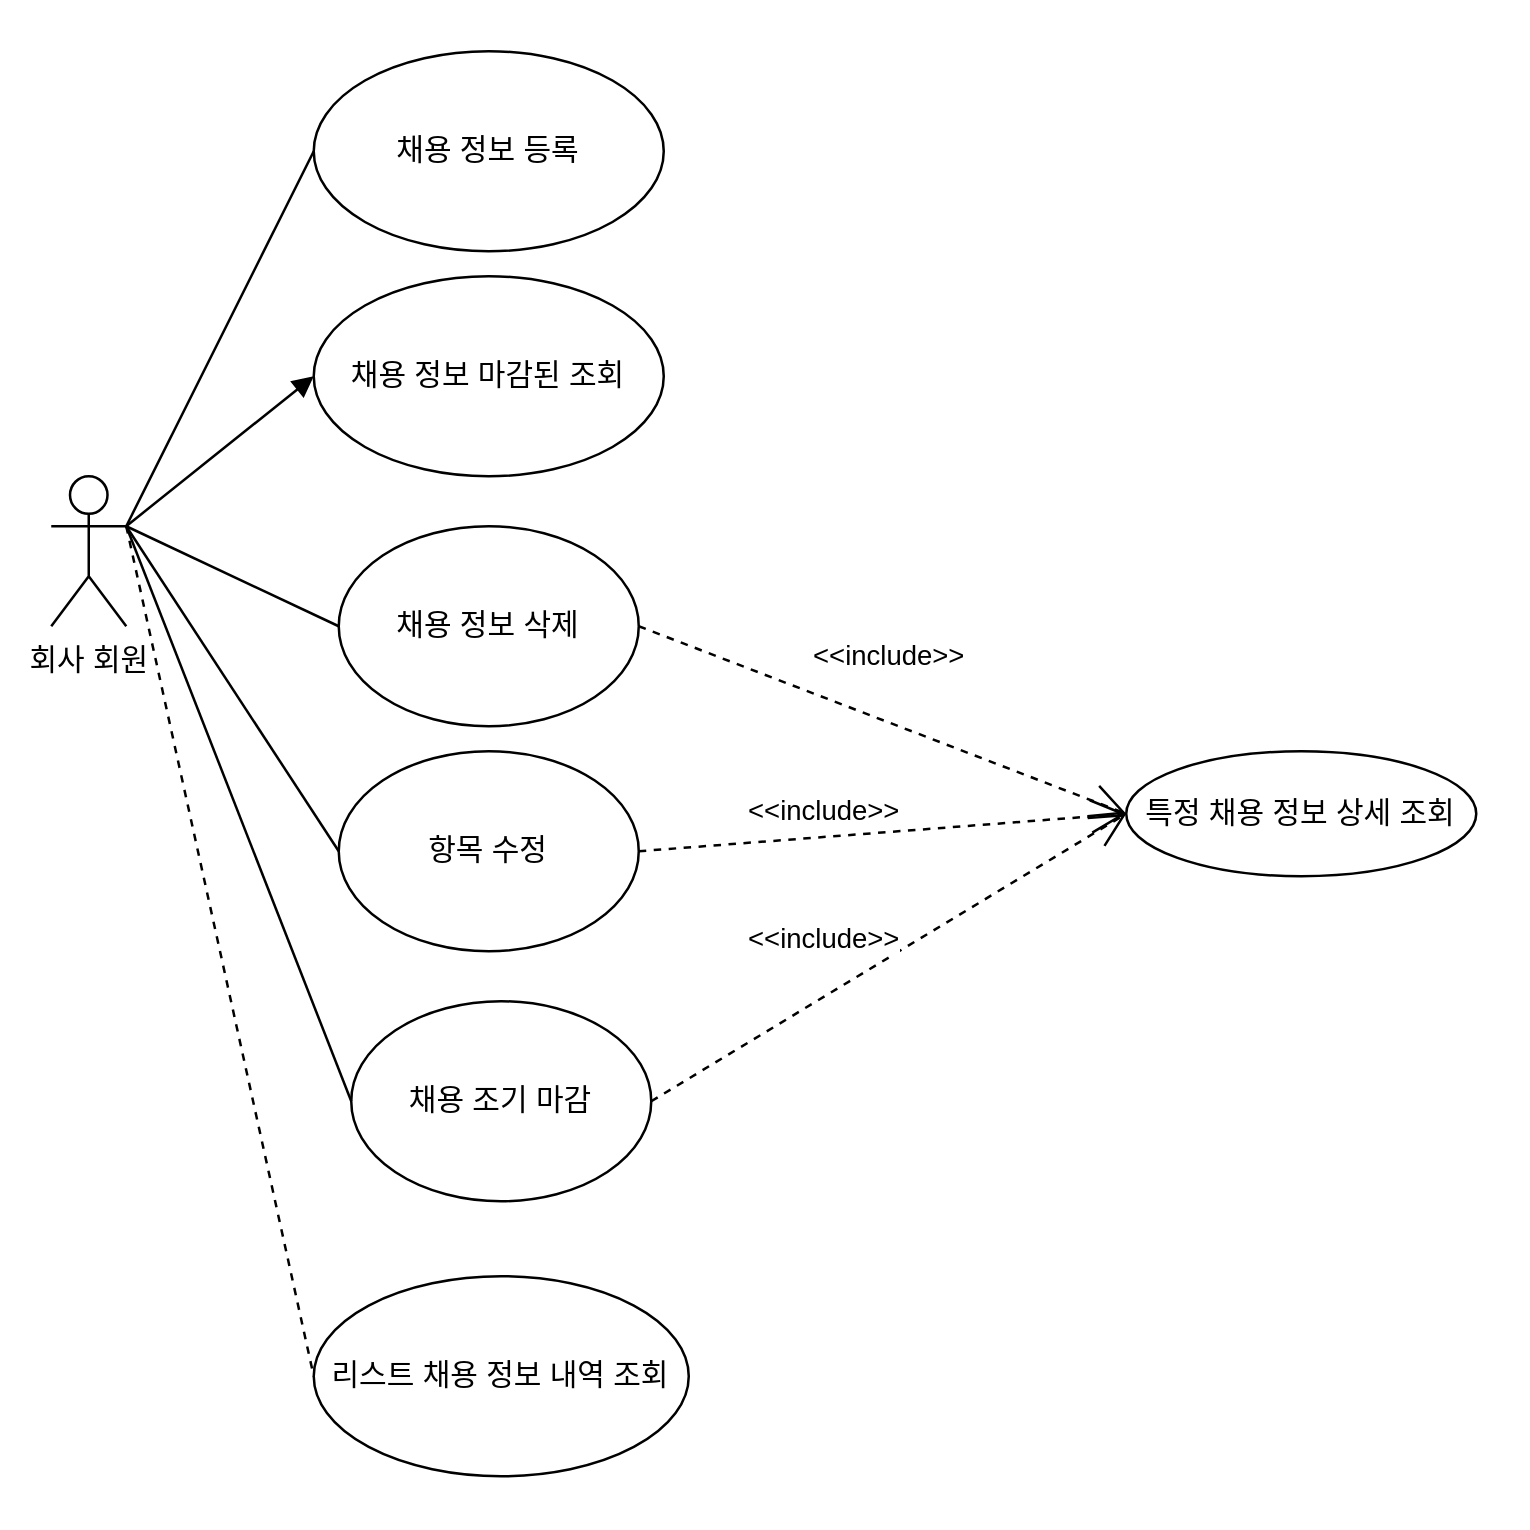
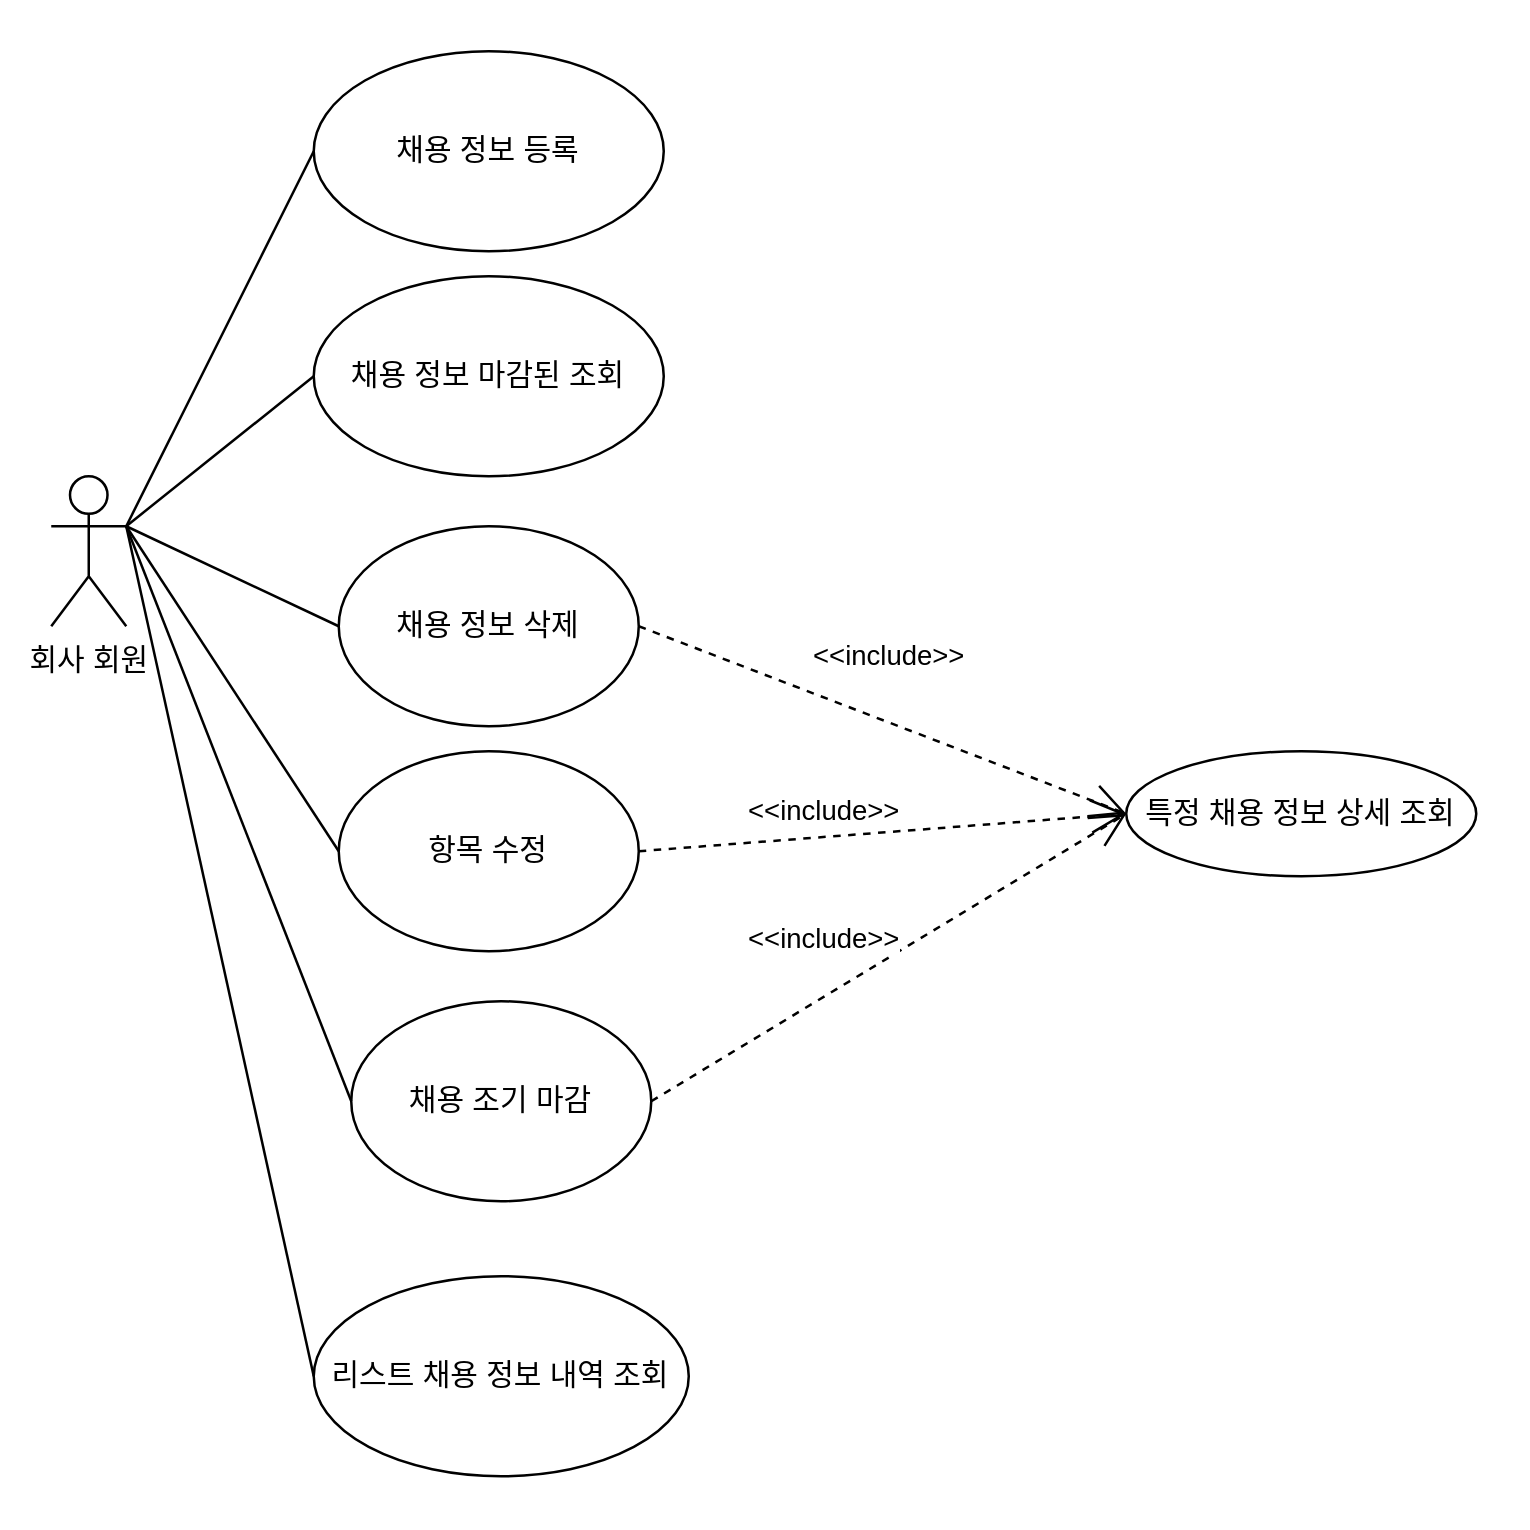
edge "회사 회원" -> "채용 정보 마감된 조회": arrowhead block -> none
edge "회사 회원" -- "리스트 채용 정보 내역 조회": style dashed -> solid
